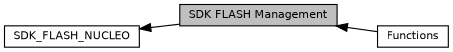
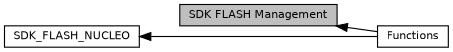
edge "SDK FLASH Management" -> "SDK_FLASH_NUCLEO": now "Functions" -> "SDK_FLASH_NUCLEO"
